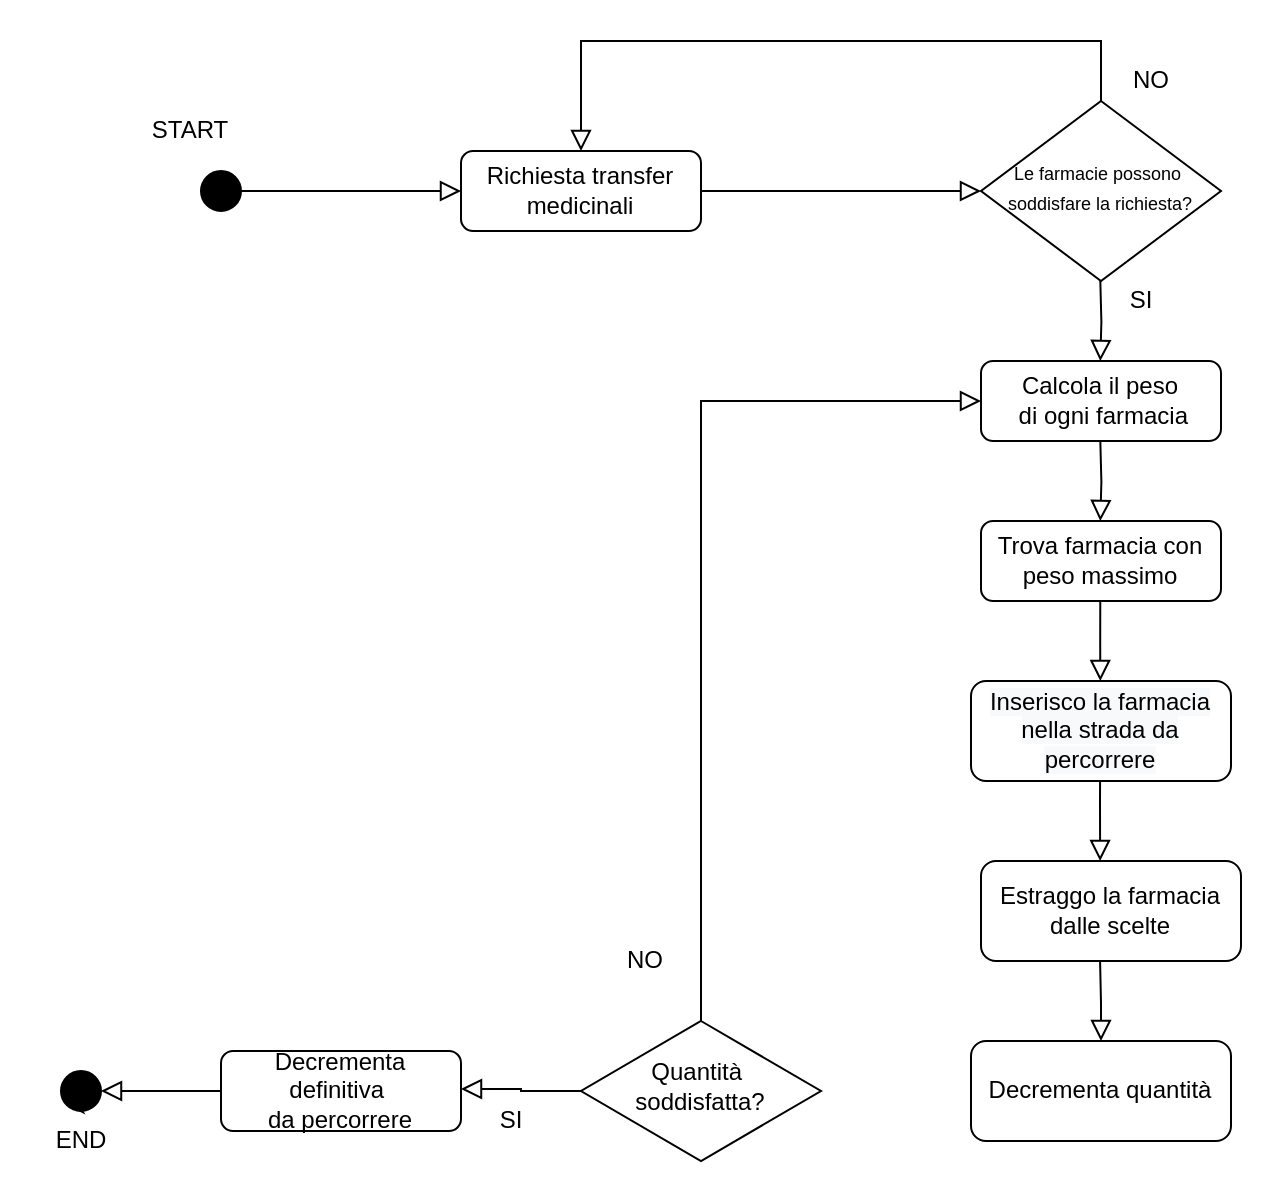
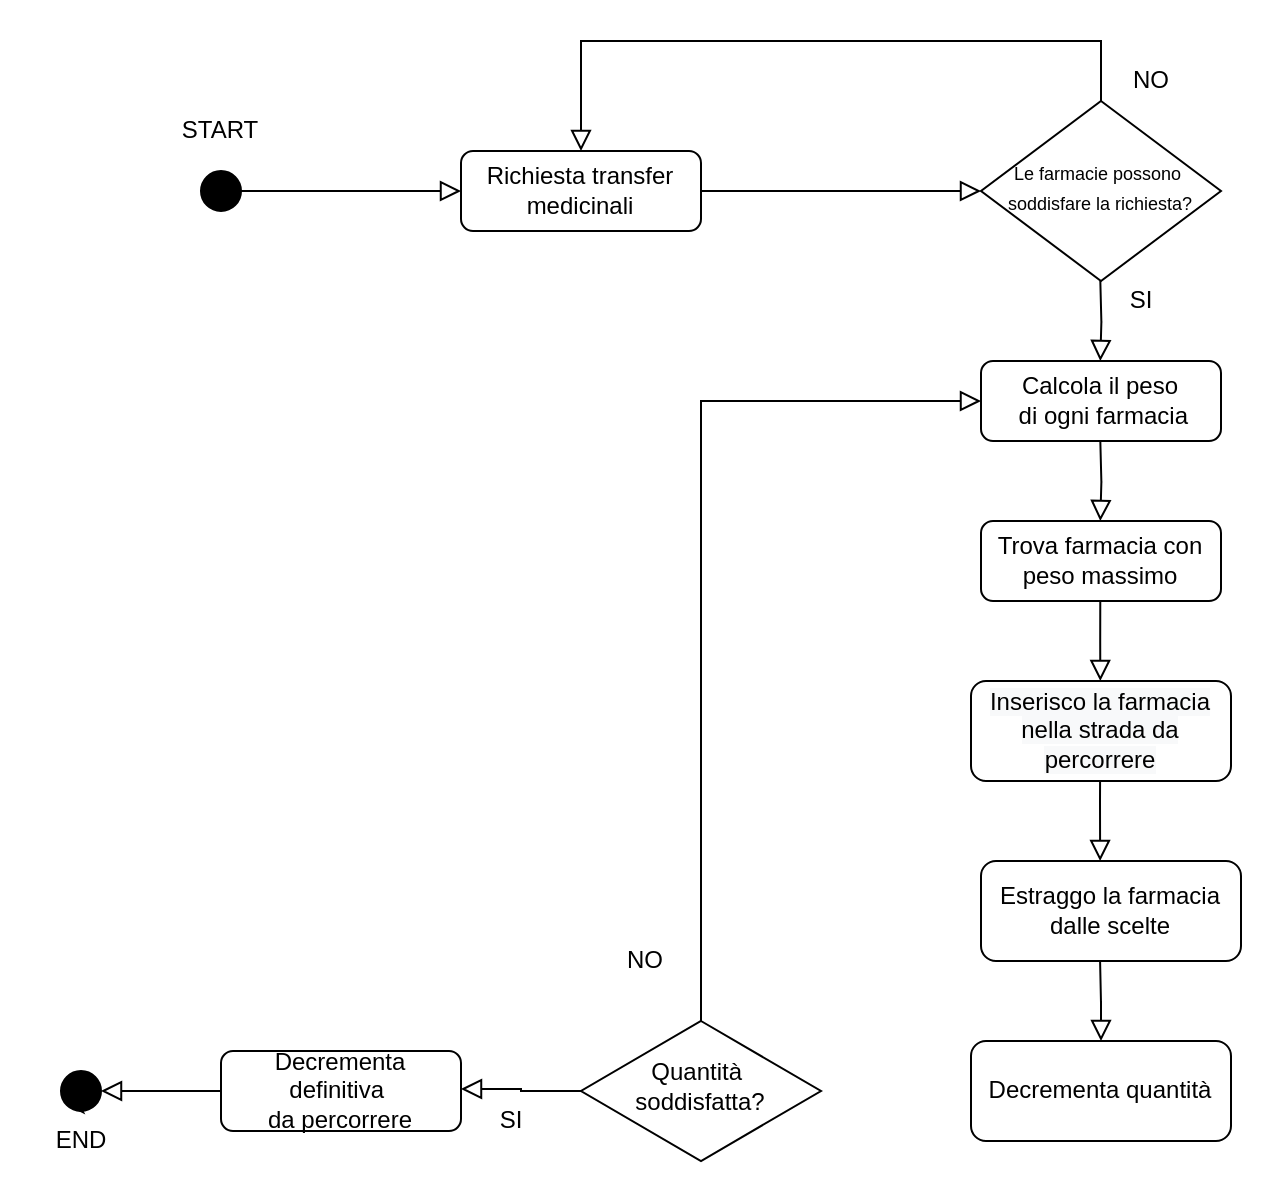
node "START": moved (191, 131) -> (221, 131)
